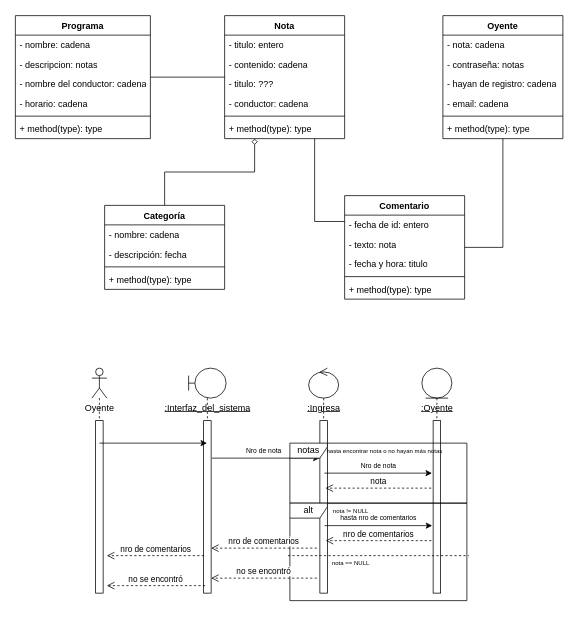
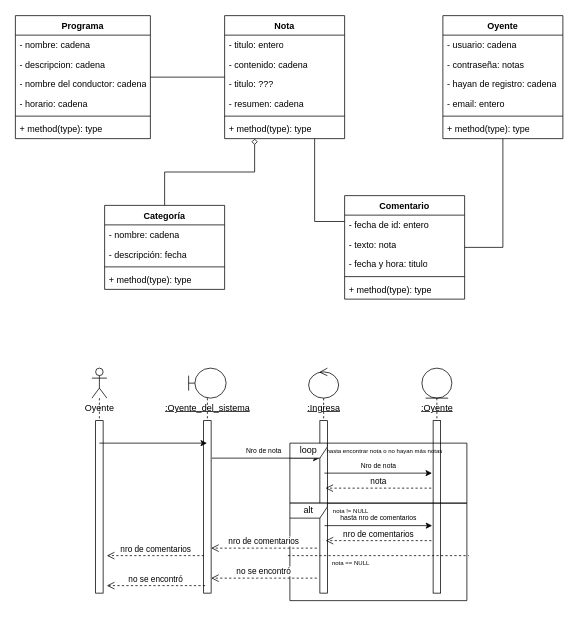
node "- nota: cadena": label "- nota: cadena" -> "- usuario: cadena"
node "- descripcion: notas": label "- descripcion: notas" -> "- descripcion: cadena"
node "- conductor: cadena": label "- conductor: cadena" -> "- resumen: cadena"
node "- email: cadena": label "- email: cadena" -> "- email: entero"
node ":Interfaz_del_sistema": label ":Interfaz_del_sistema" -> ":Oyente_del_sistema"
node "notas": label "notas" -> "loop"
